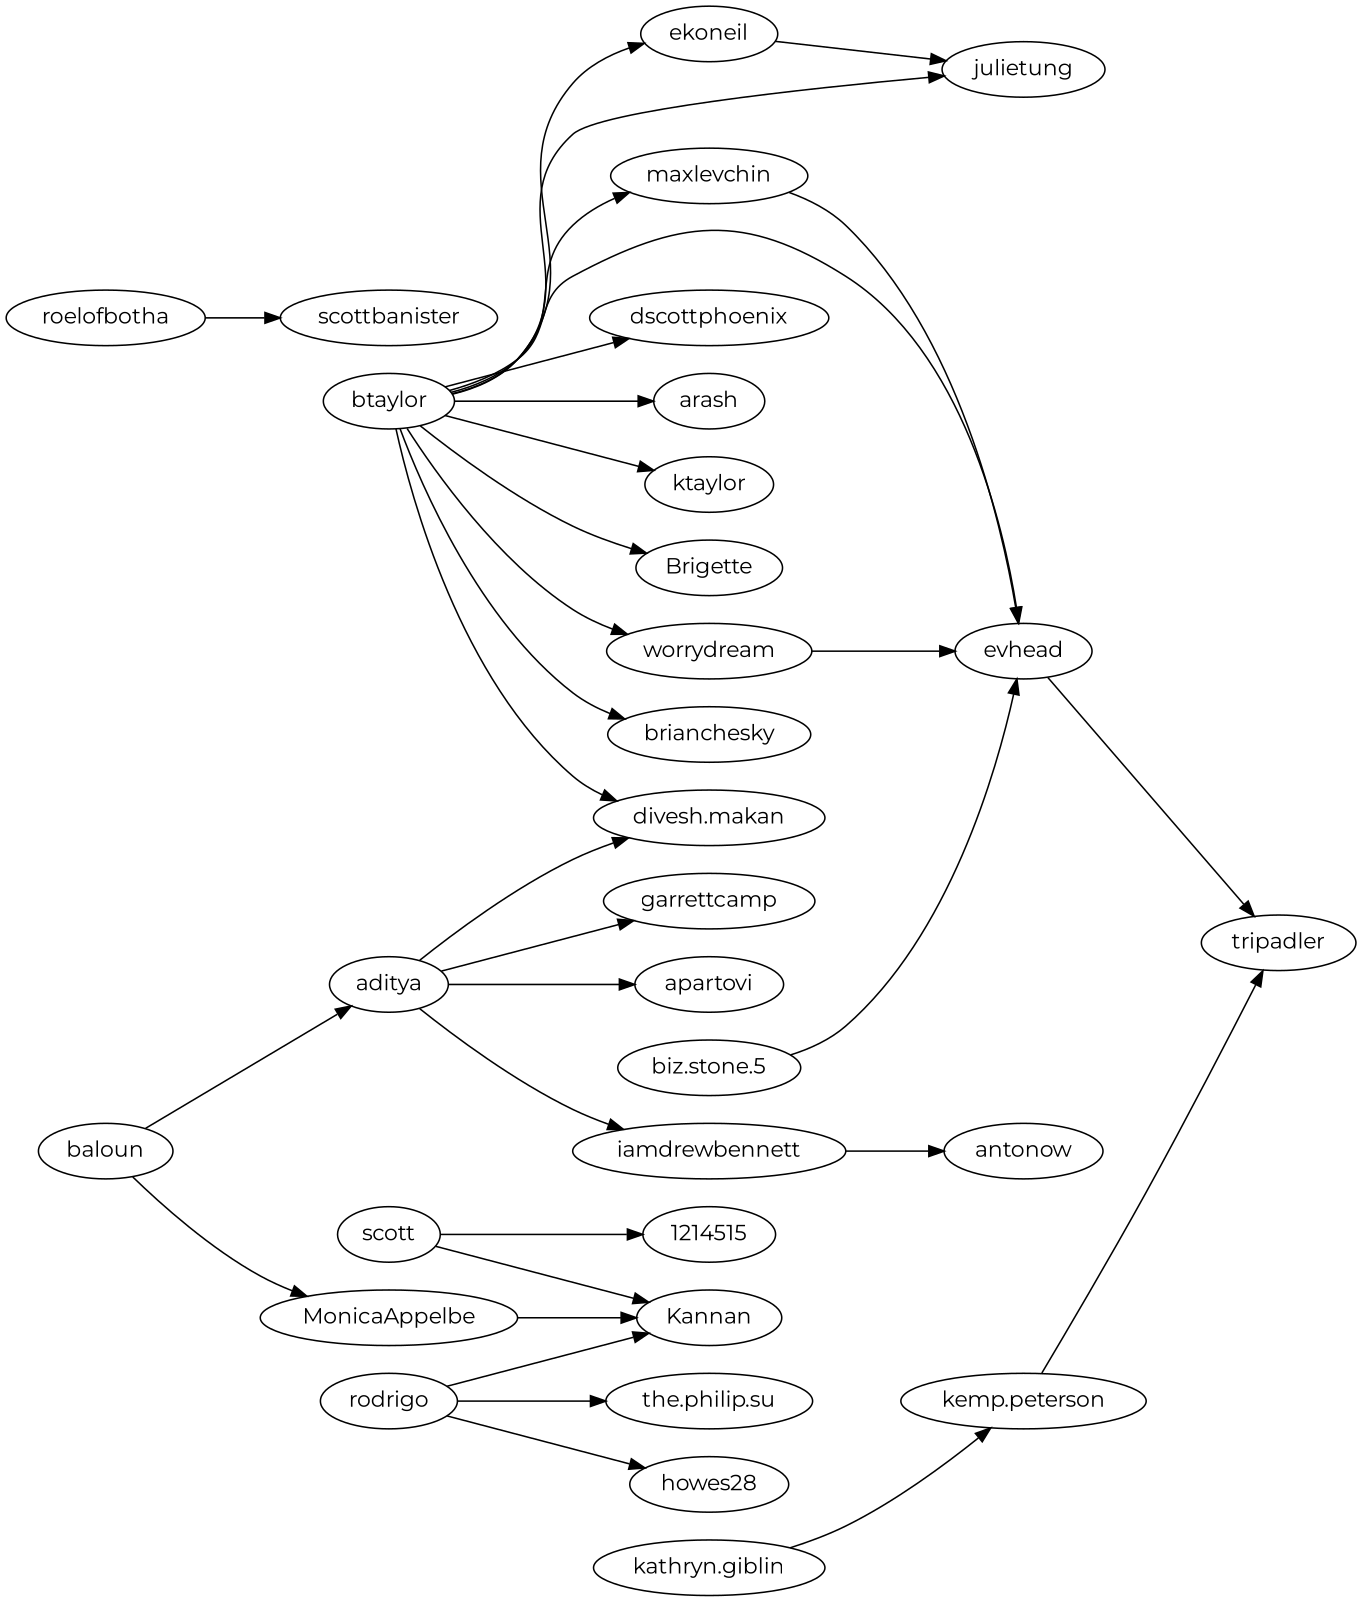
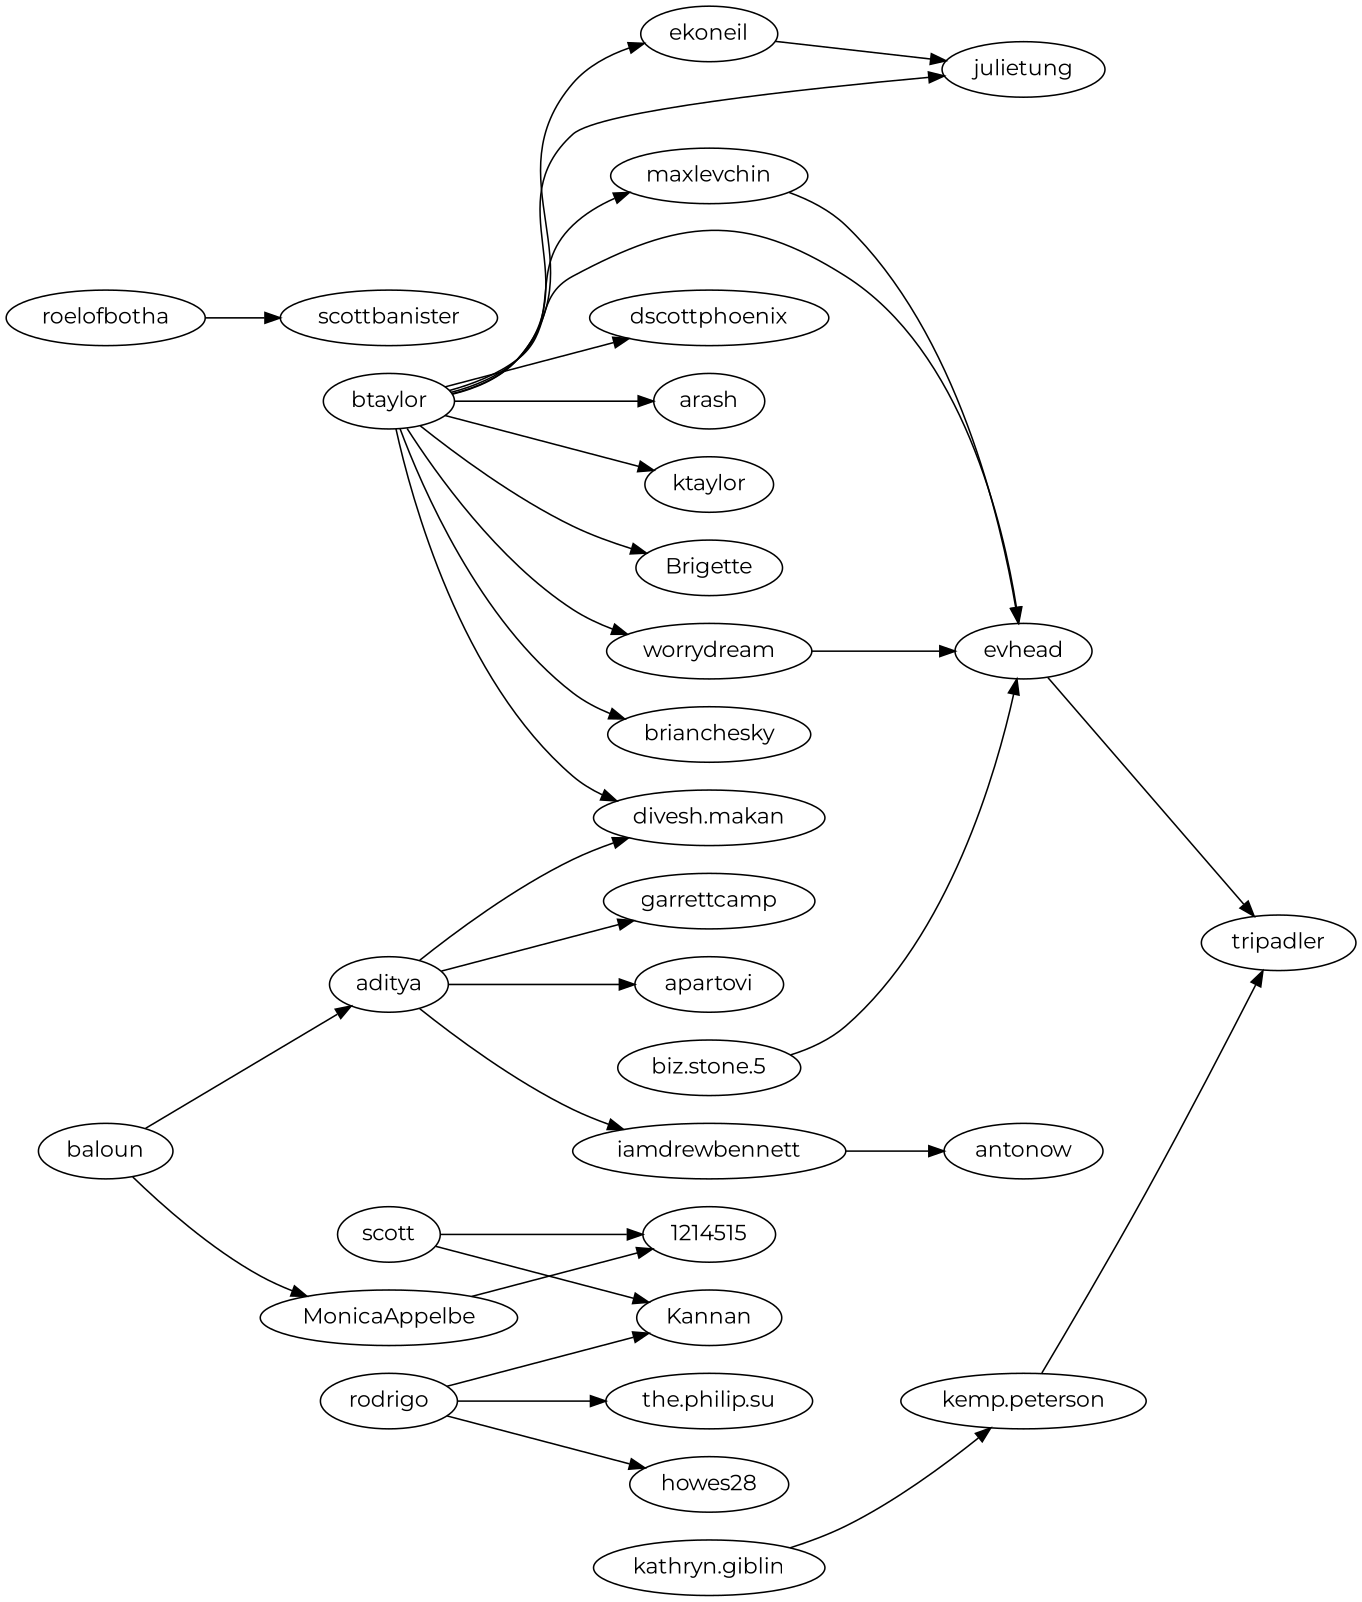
edge "MonicaAppelbe" -> "Kannan": now "MonicaAppelbe" -> "1214515"
